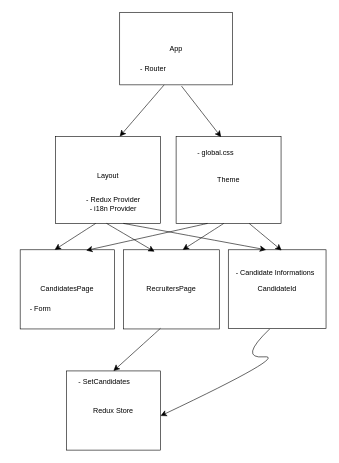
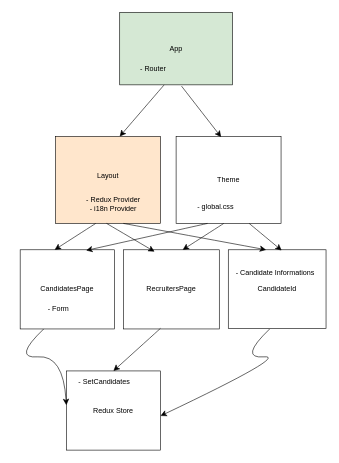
node "App": fillcolor #ffffff -> #d5e8d4
node "- global.css": moved (216, 153) -> (216, 207)
node "Layout": fillcolor #ffffff -> #ffe6cc
node "- Form": moved (41, 309) -> (59, 309)
edge "CandidatesPage" -> "Redux Store": added
